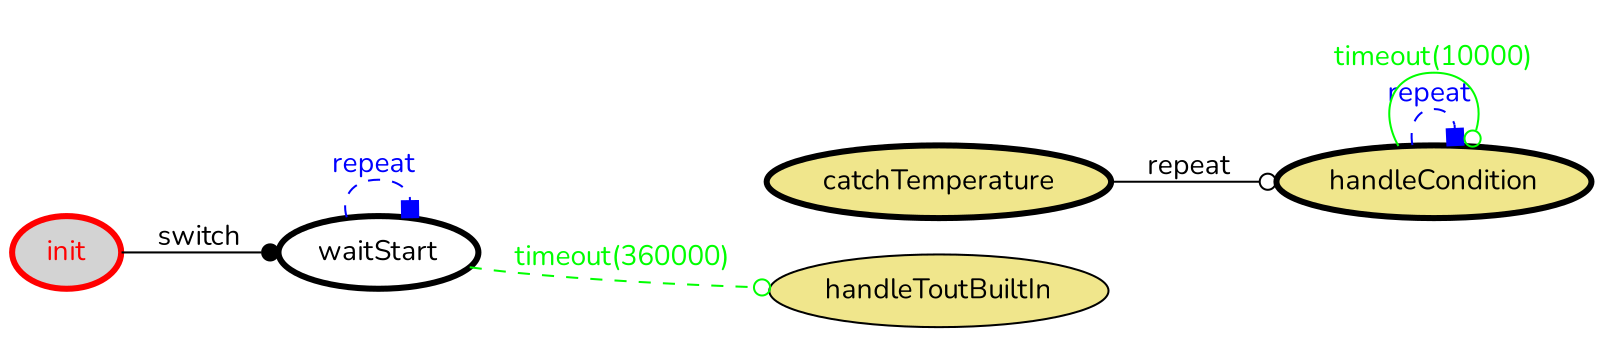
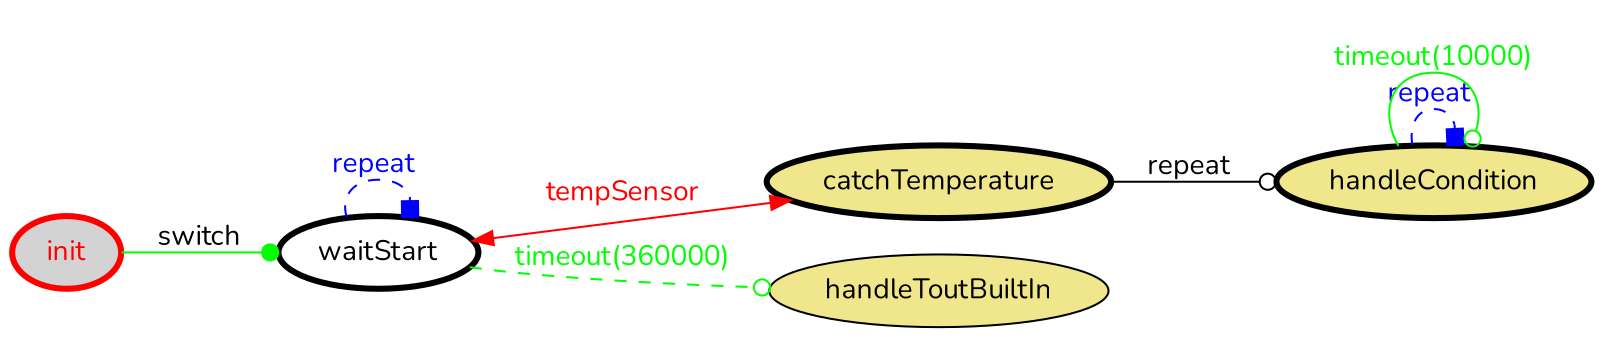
edge "catchTemperature" -- "waitStart": added, label "tempSensor"
edge "init" -> "waitStart": color black -> green
